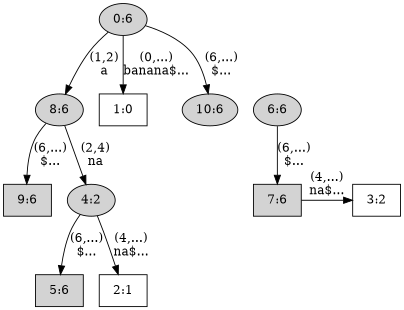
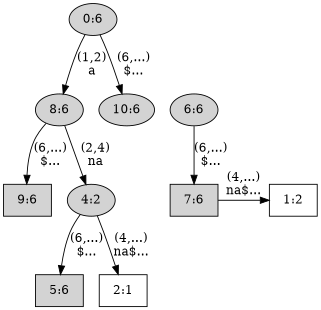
node "1:0": removed
node "3:2": label "3:2" -> "1:2"
